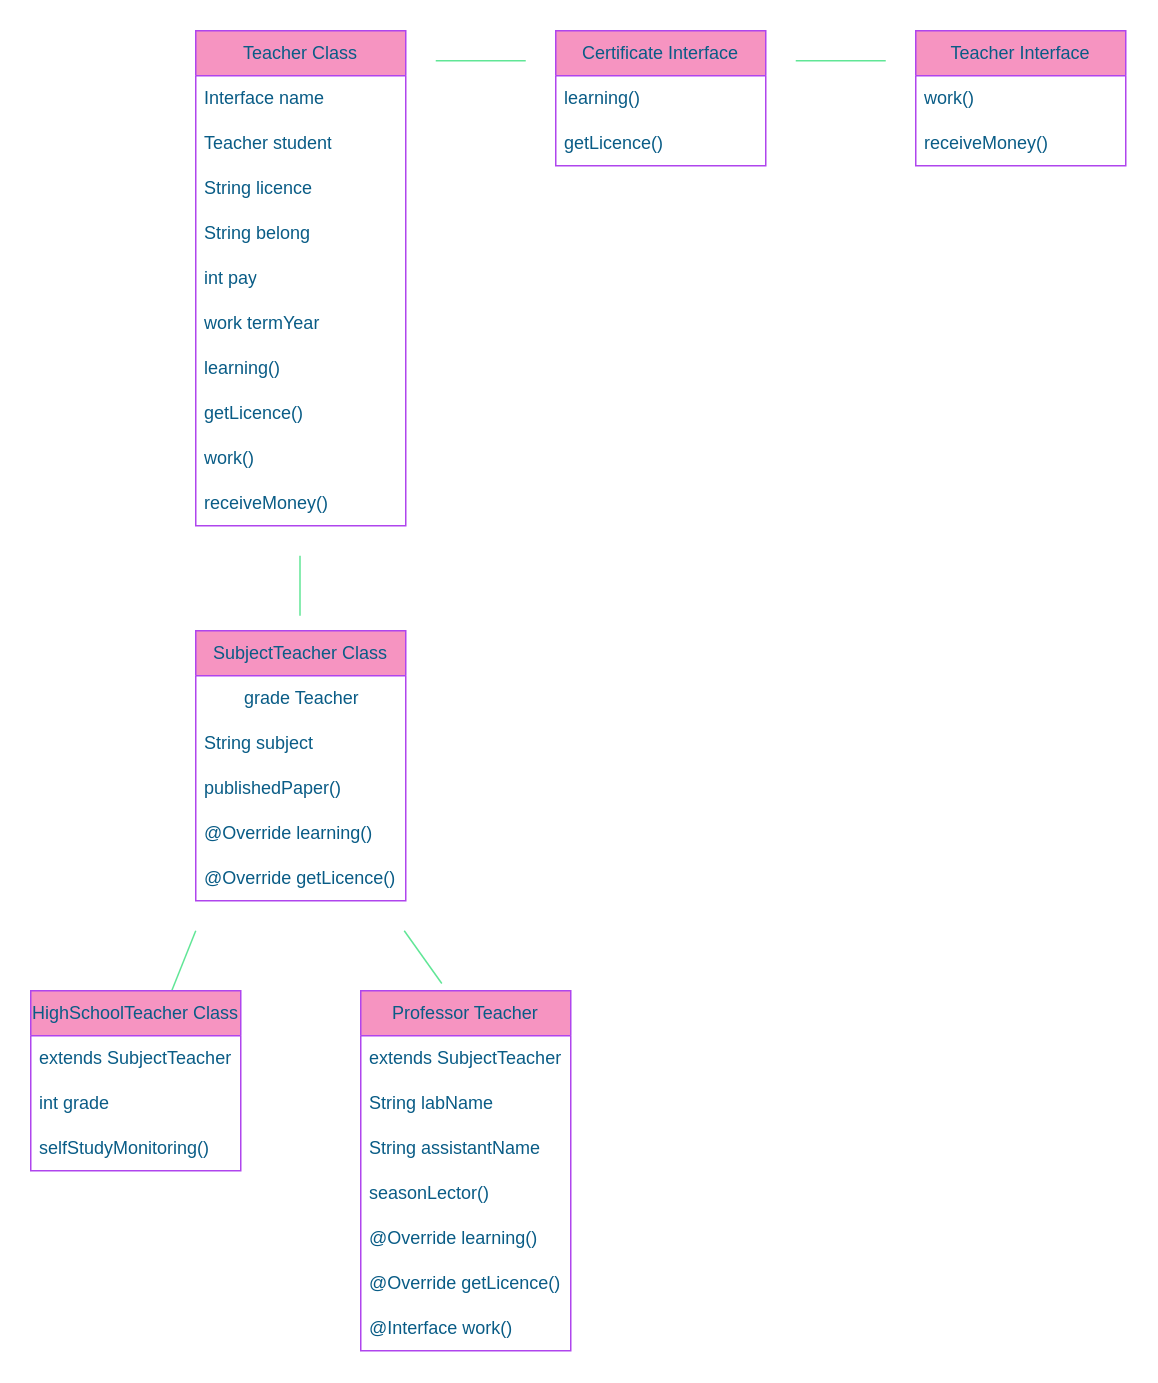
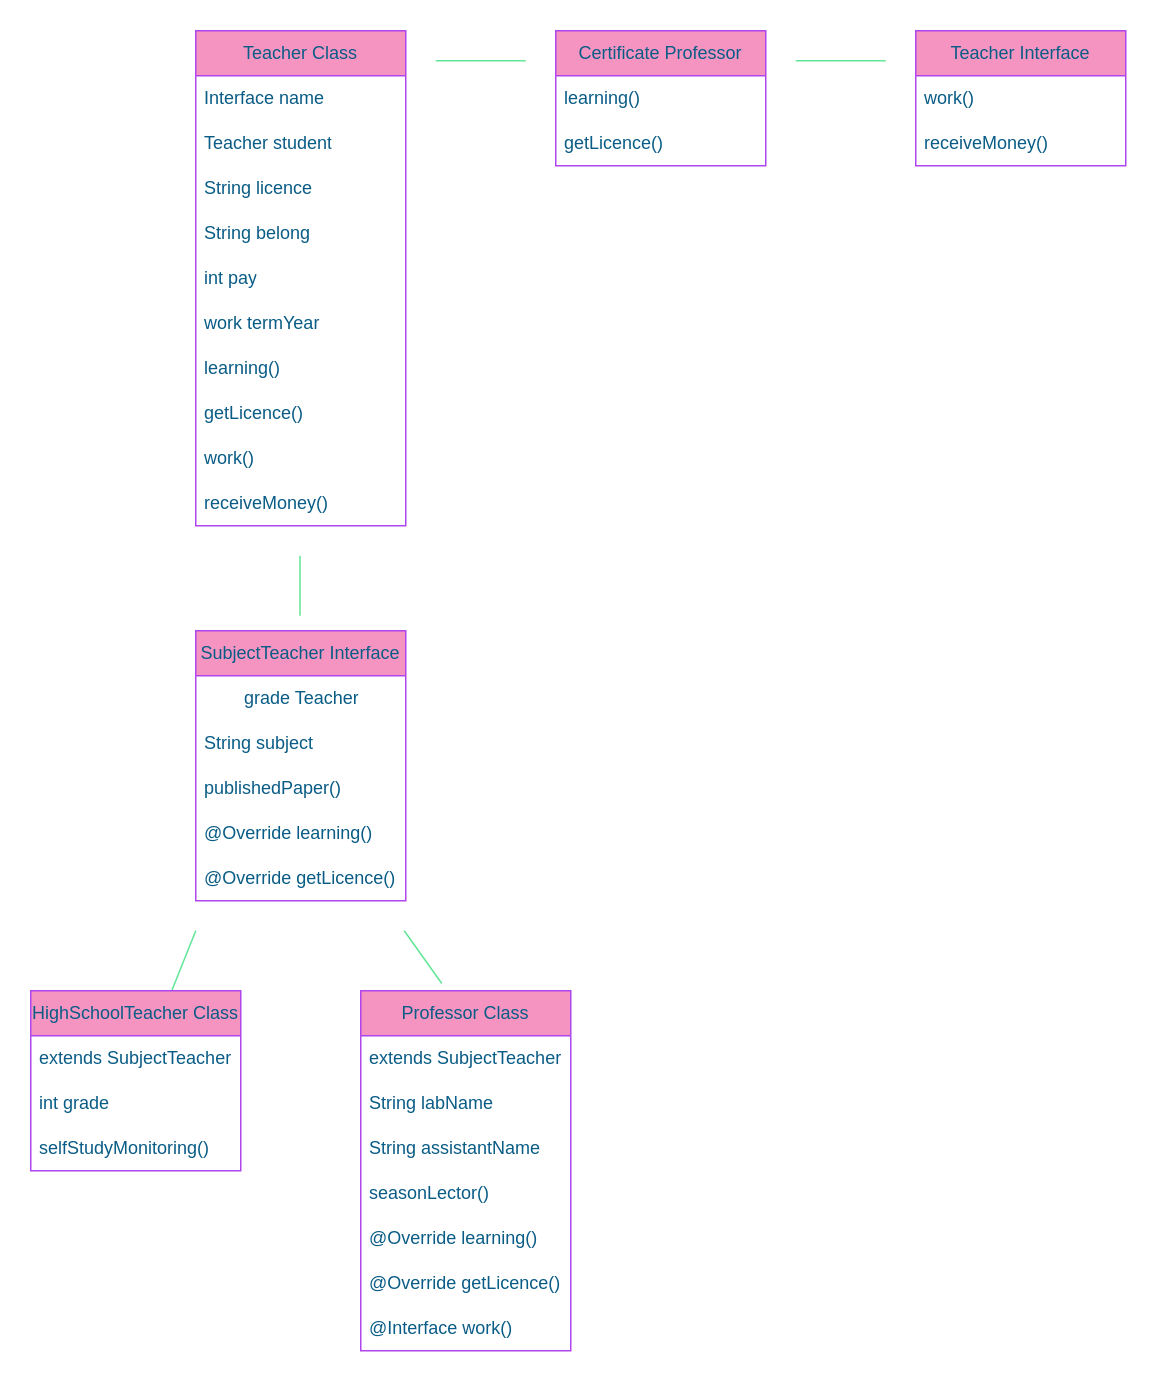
node "Certificate Interface": label "Certificate Interface" -> "Certificate Professor"
node "SubjectTeacher Class": label "SubjectTeacher Class" -> "SubjectTeacher Interface"
node "Professor Teacher": label "Professor Teacher" -> "Professor Class"
